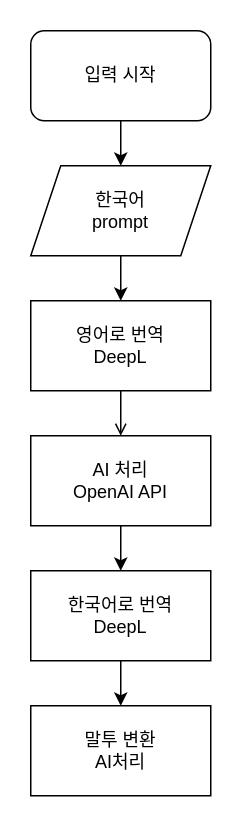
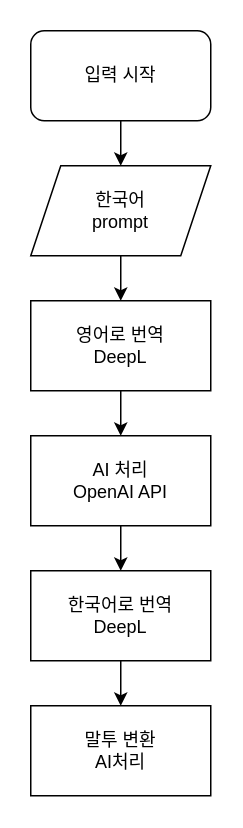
edge "영어로 번역 DeepL" -> "AI 처리 OpenAI API": arrowhead open -> classic
